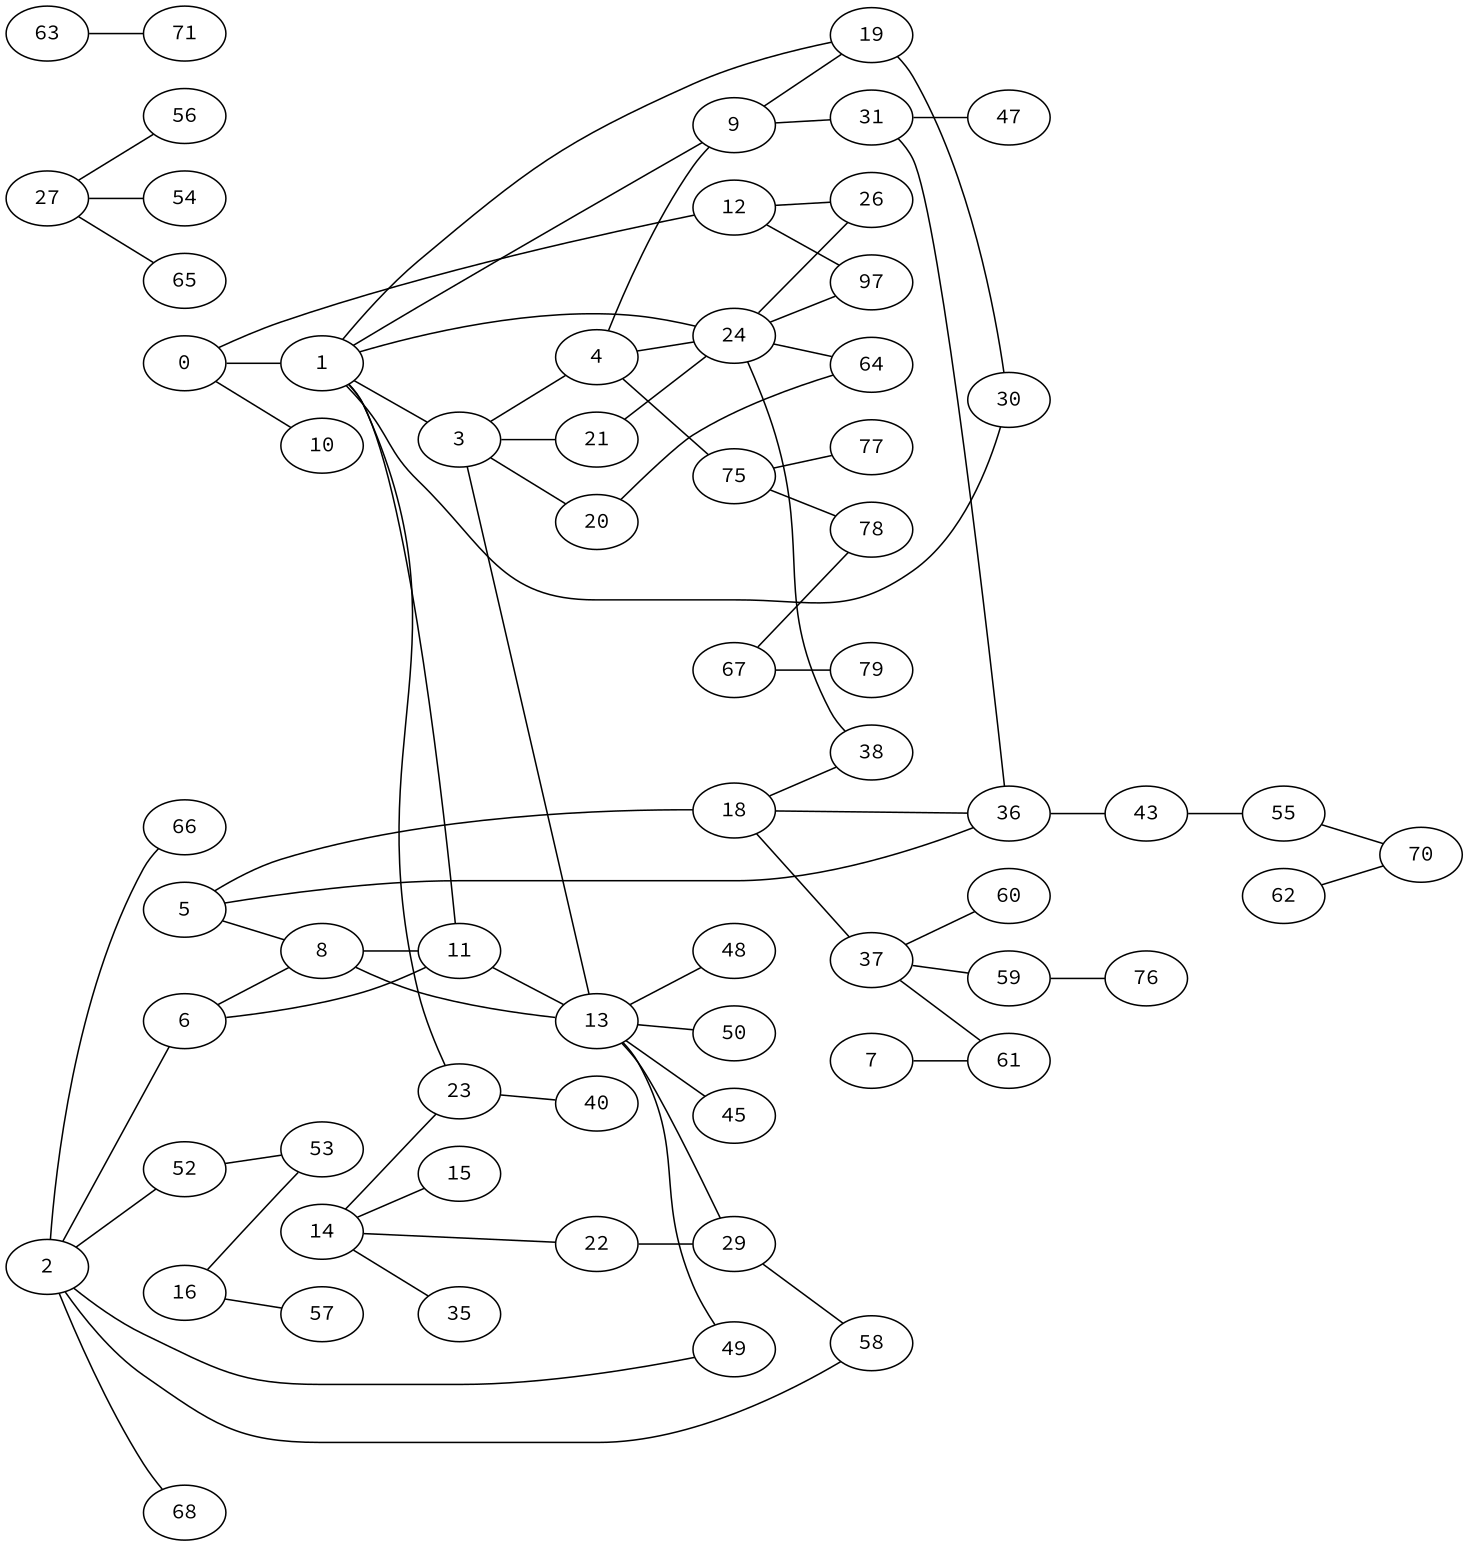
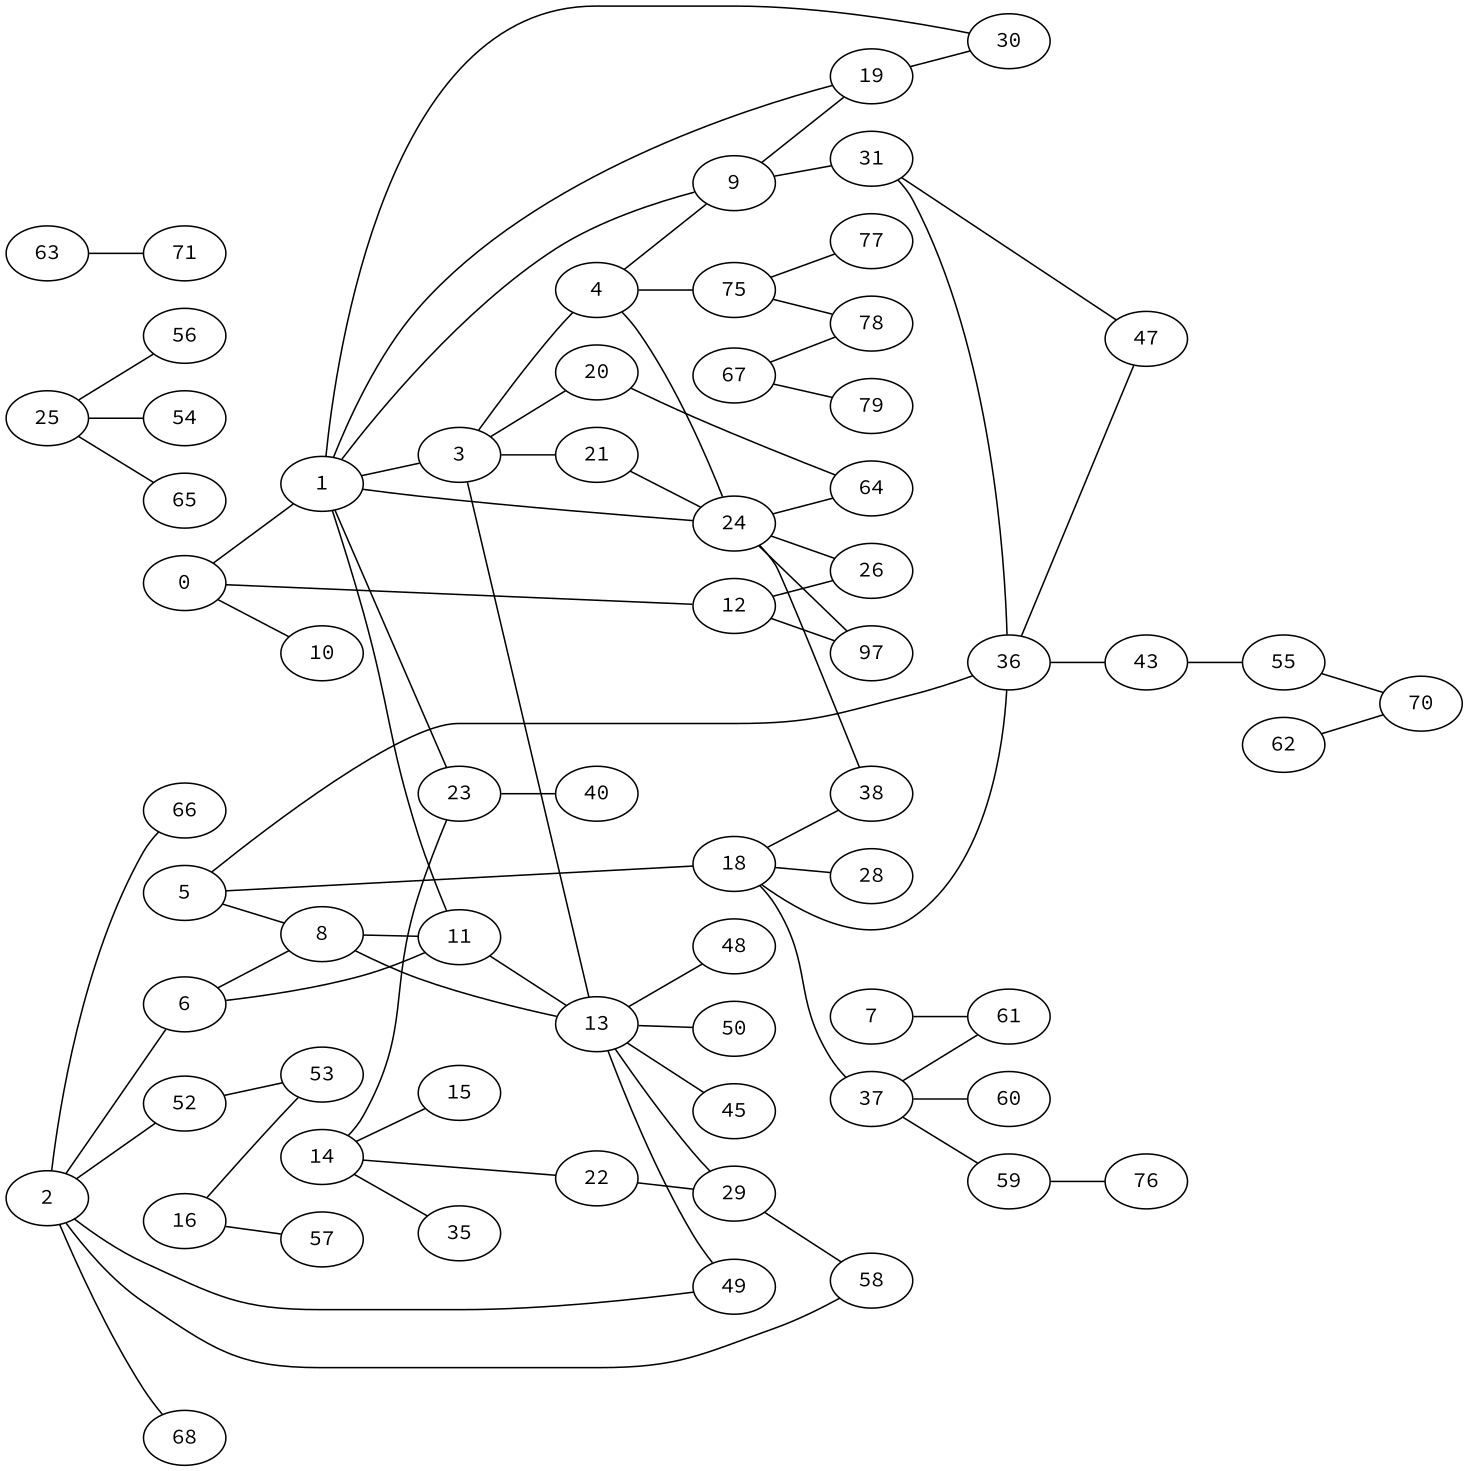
node "27": label "27" -> "25"
edge "47" -- "36": added
node "28": added
